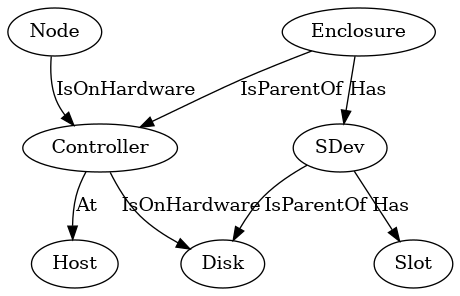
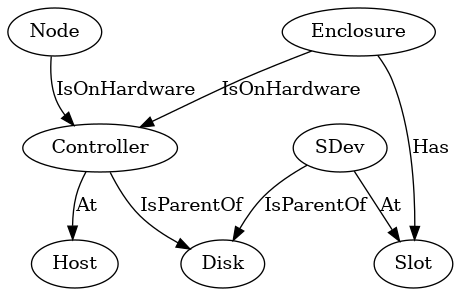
edge "Enclosure" -> "SDev": now "Enclosure" -> "Slot"
edge "Enclosure" -> "Controller": label "IsParentOf" -> "IsOnHardware"
edge "Controller" -> "Disk": label "IsOnHardware" -> "IsParentOf"
edge "SDev" -> "Slot": label "Has" -> "At"
